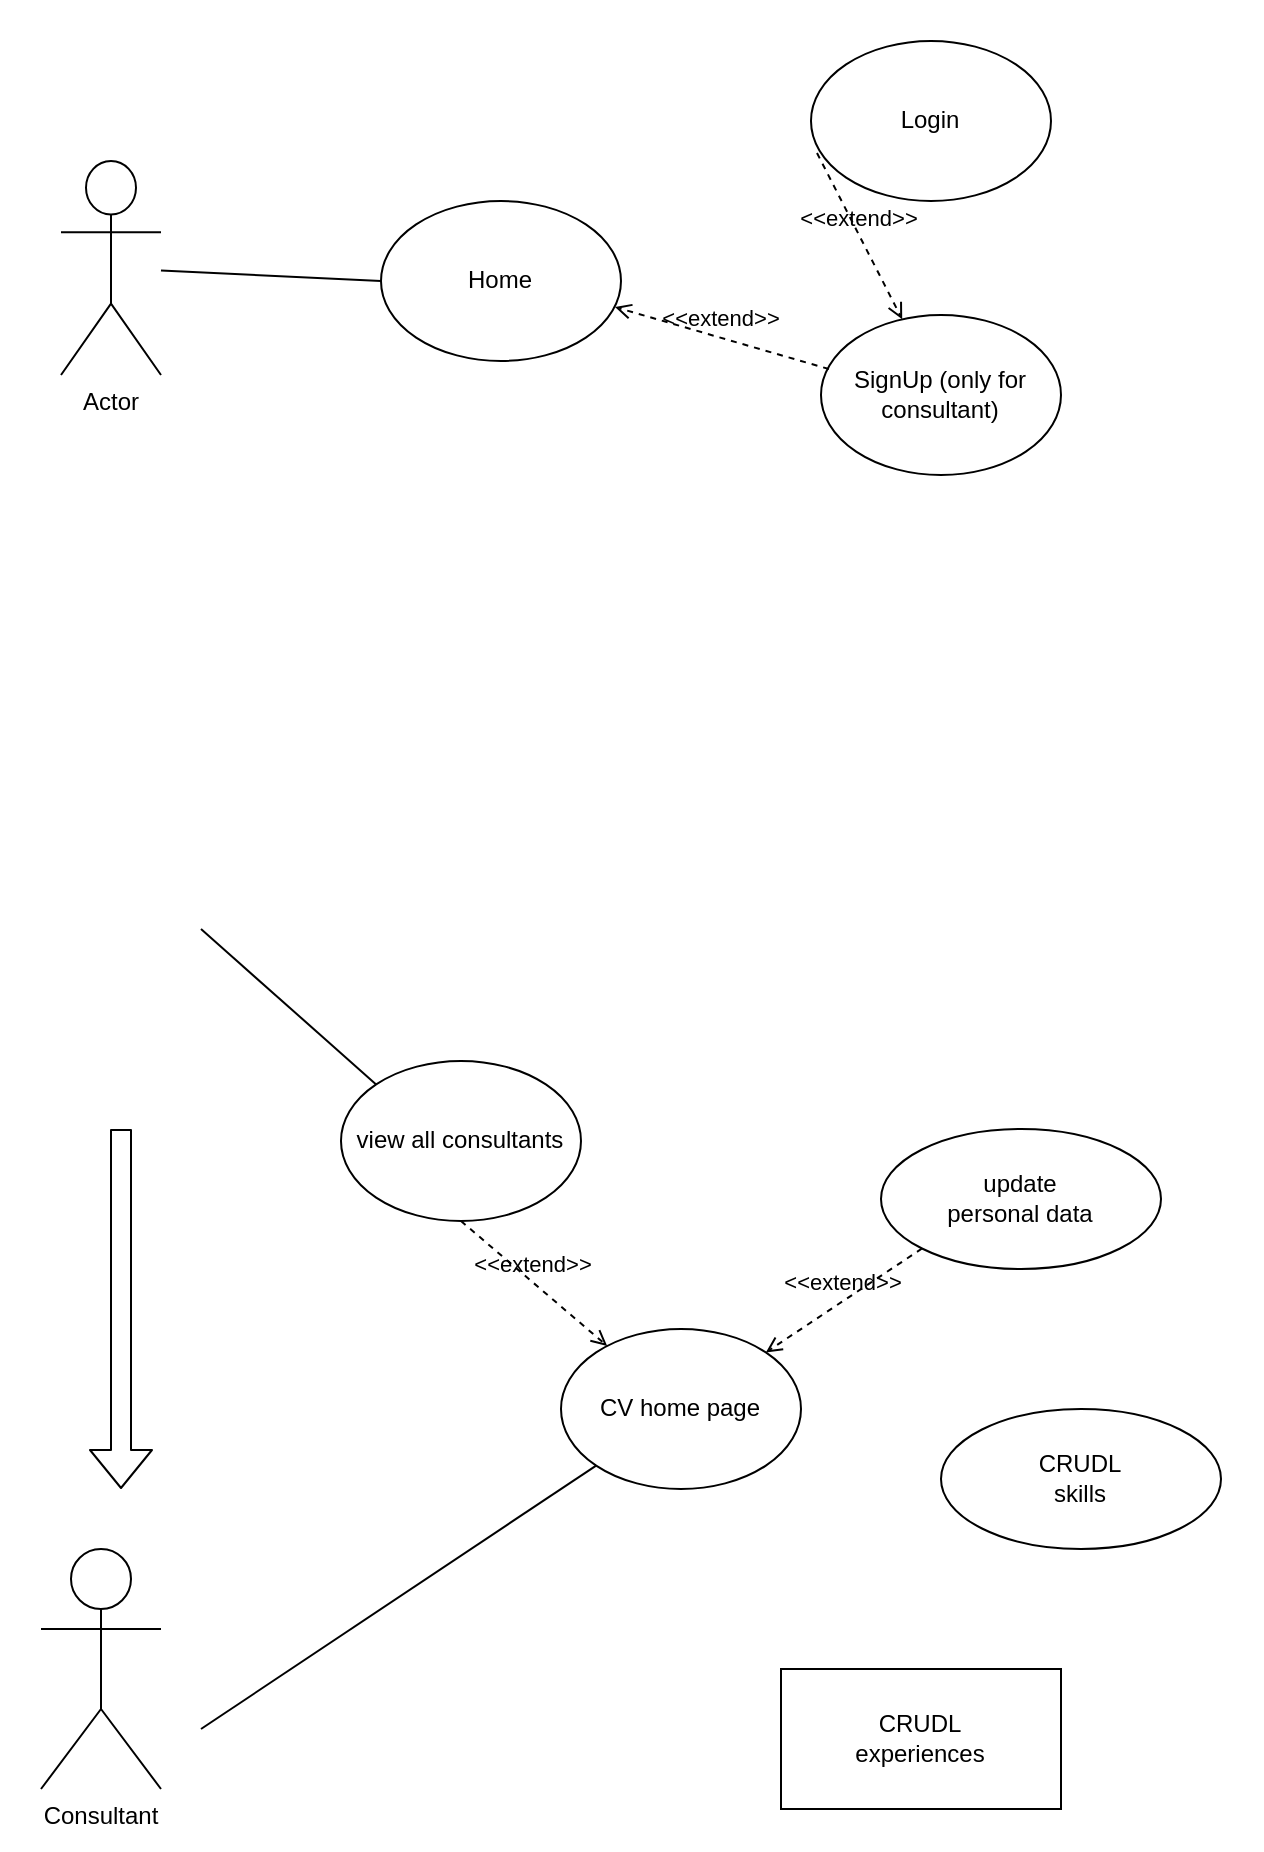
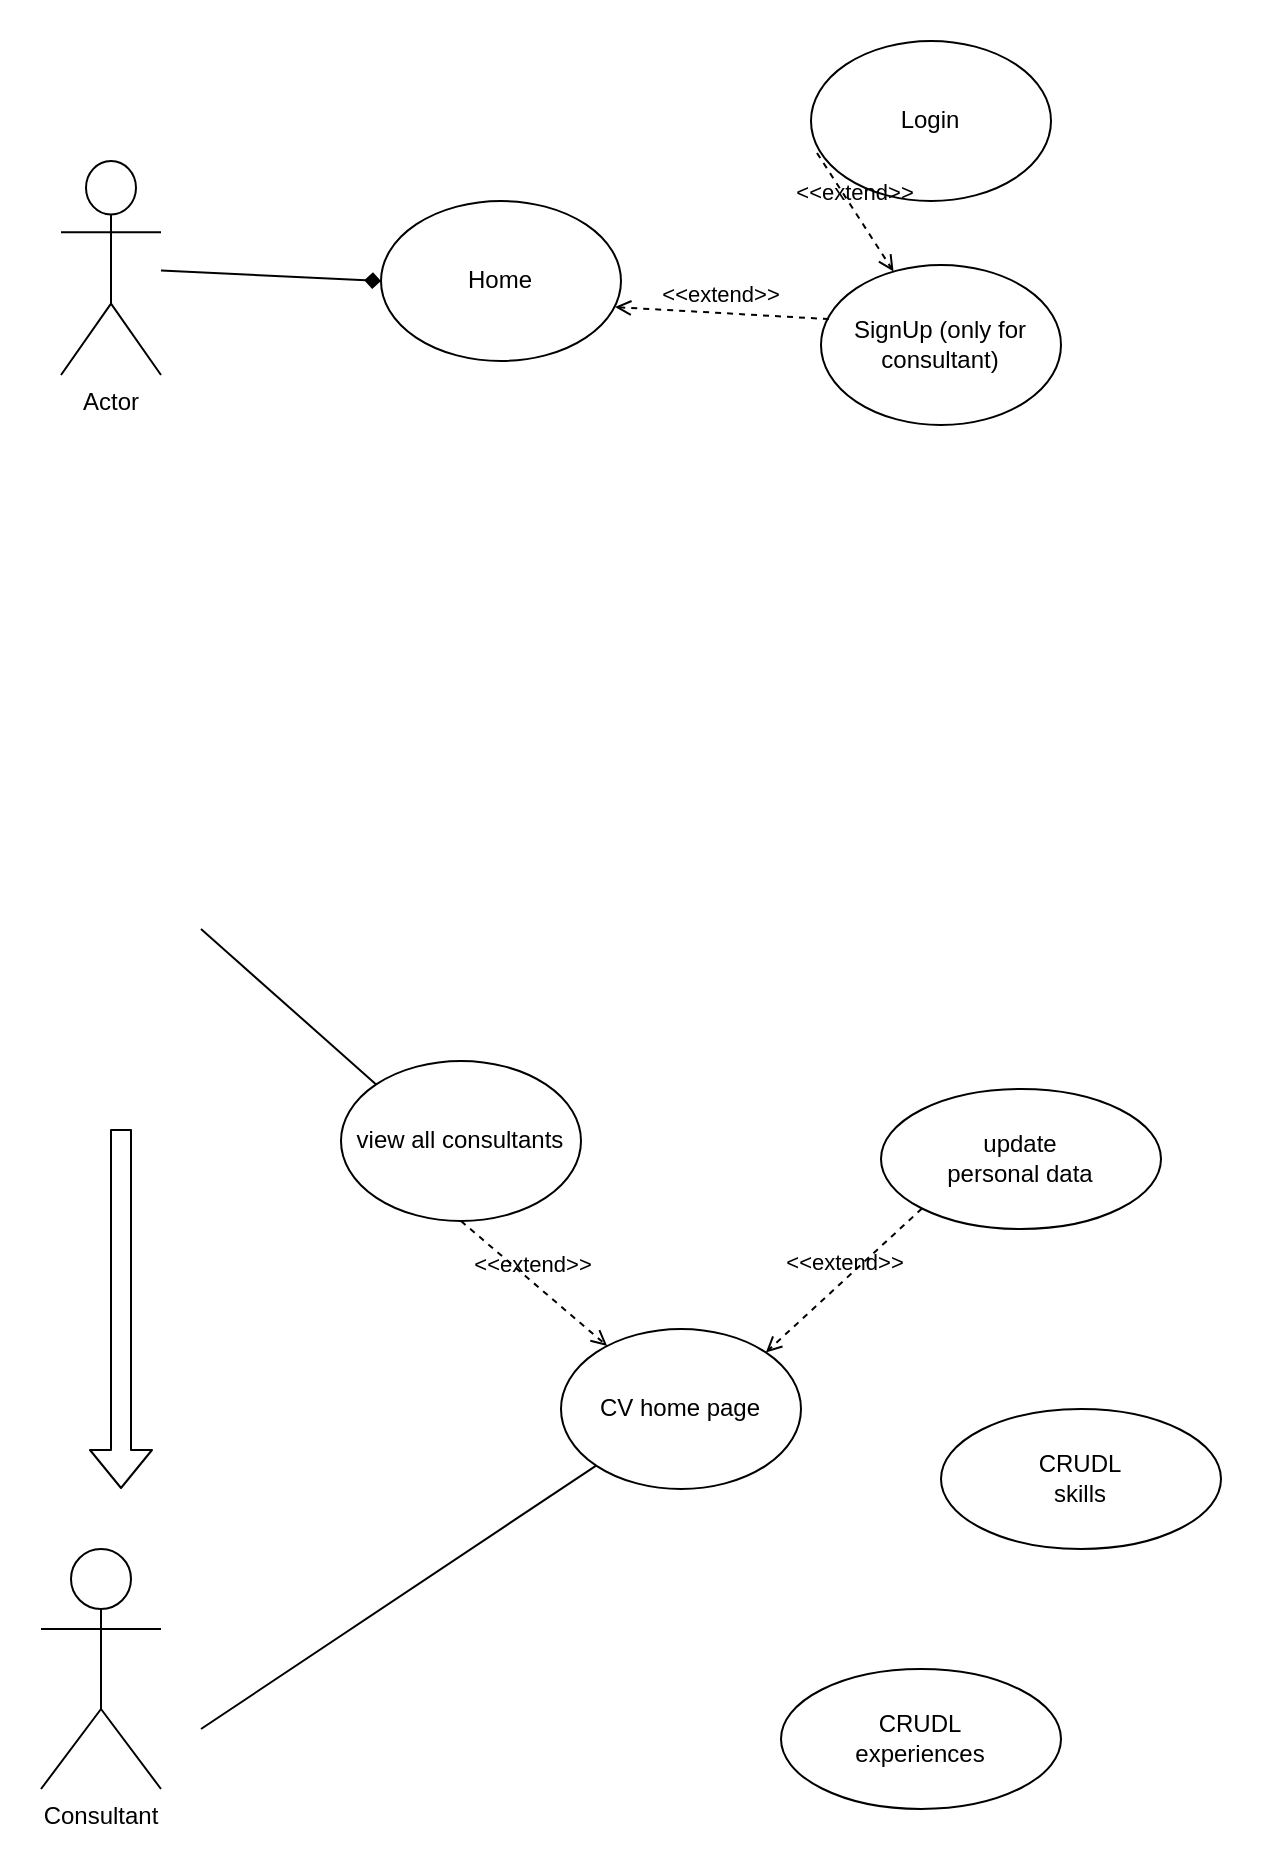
edge "Actor" -- "Home": arrowhead none -> diamond
node "SignUp (only for consultant)": moved (941, 395) -> (941, 345)
node "update personal data": moved (1021, 1199) -> (1021, 1159)
node "CRUDL experiences": shape rectangle -> ellipse
